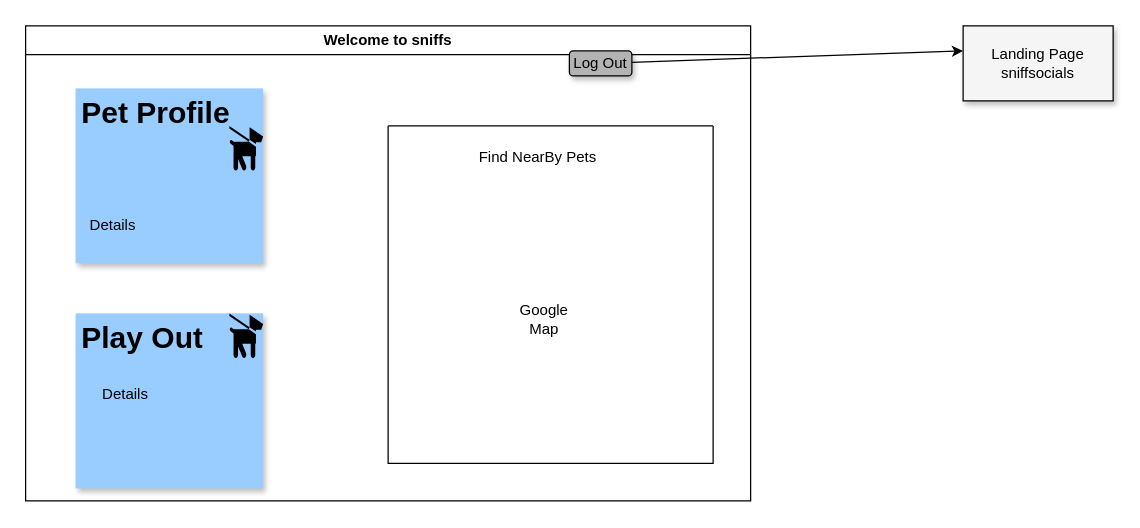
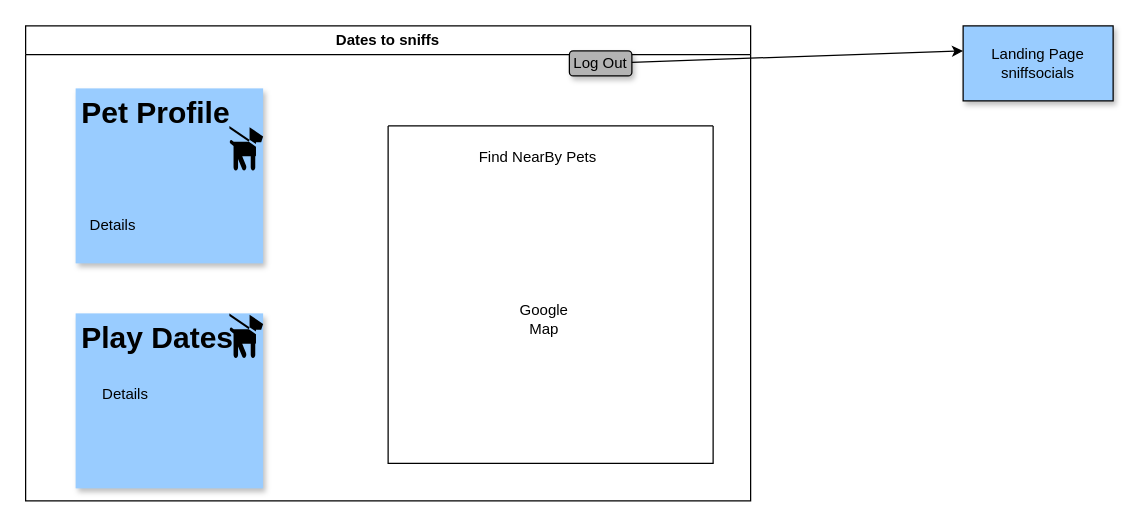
node "Welcome to sniffs": label "Welcome to sniffs" -> "Dates to sniffs"
node "Landing Page sniffsocials": fillcolor #f5f5f5 -> #99ccff
node "Play Out": label "Play Out" -> "Play Dates"
